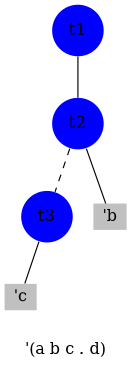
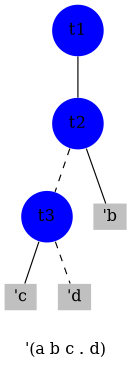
node "'d": added
